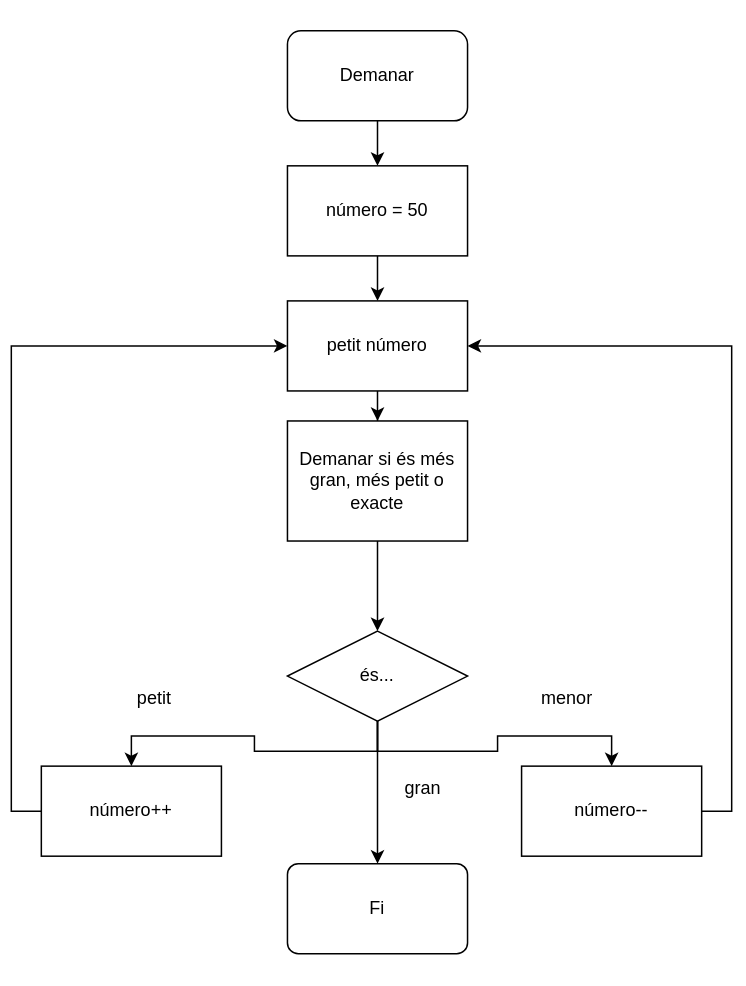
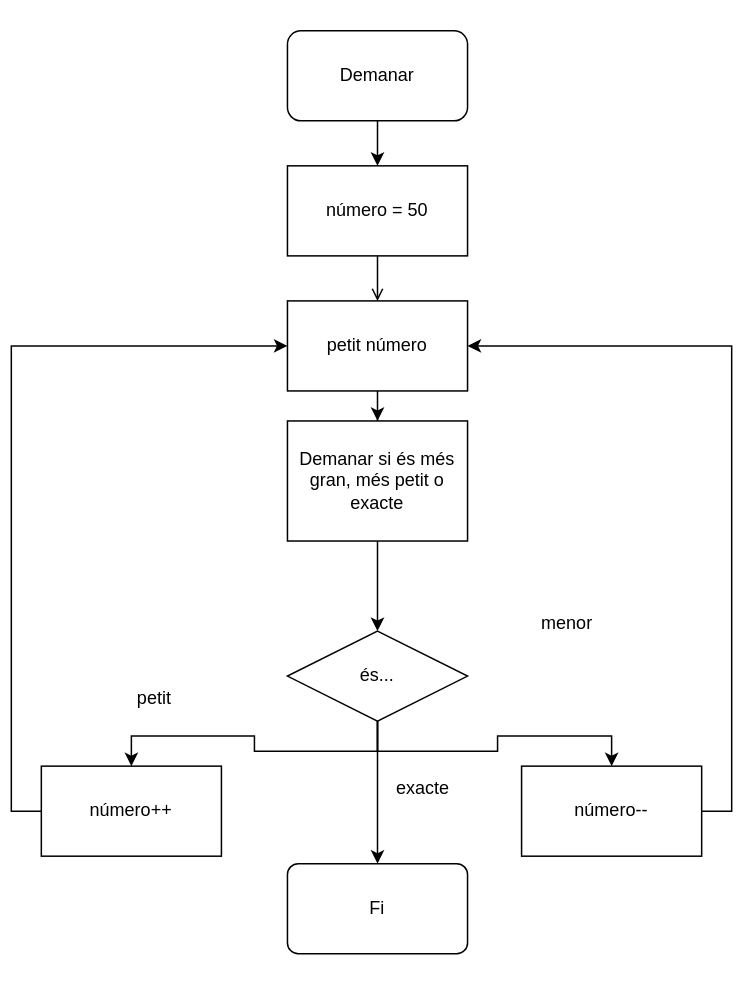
edge "número = 50" -> "petit número": arrowhead classic -> open
node "menor": moved (566, 698) -> (566, 623)
node "gran": label "gran" -> "exacte"
